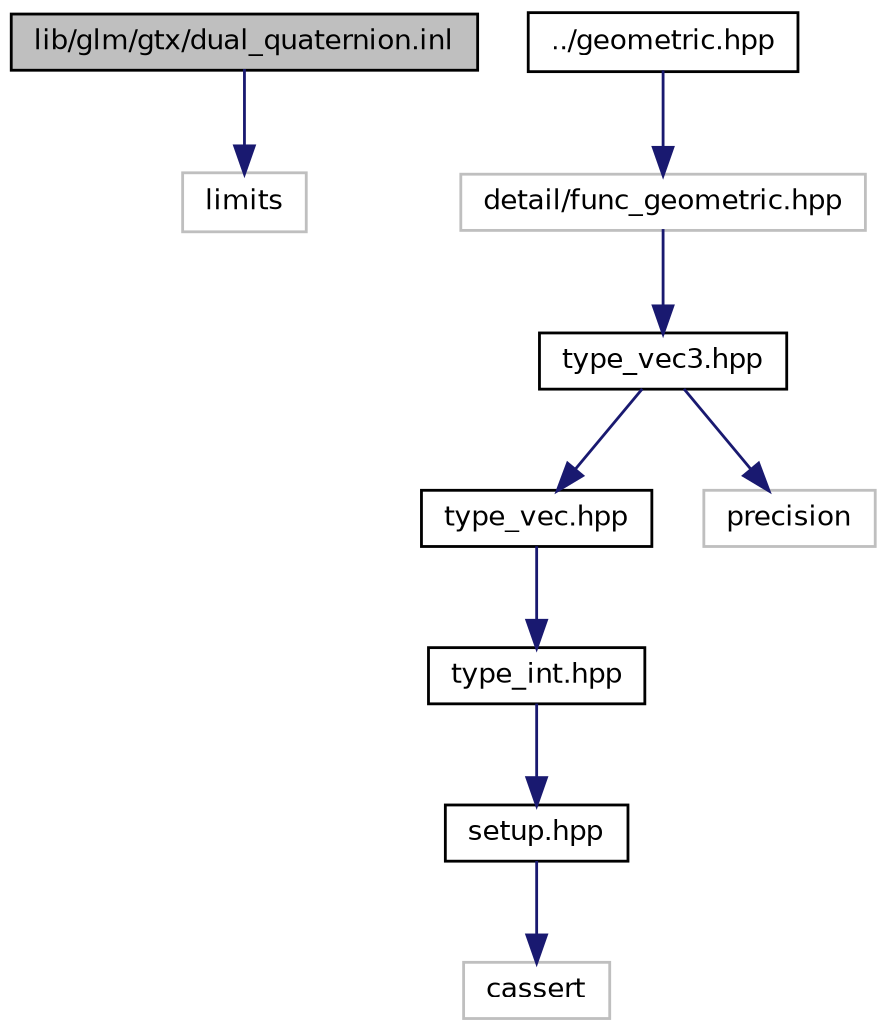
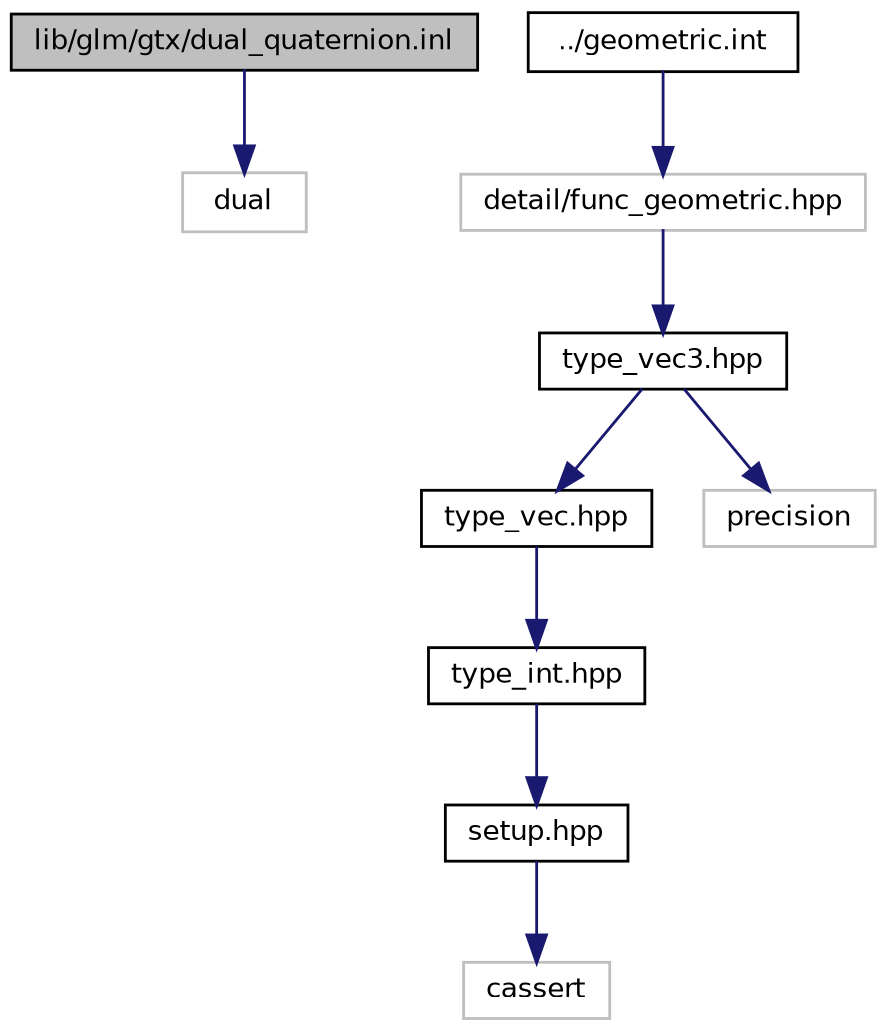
node "../geometric.hpp": label "../geometric.hpp" -> "../geometric.int"
node "limits": label "limits" -> "dual"
